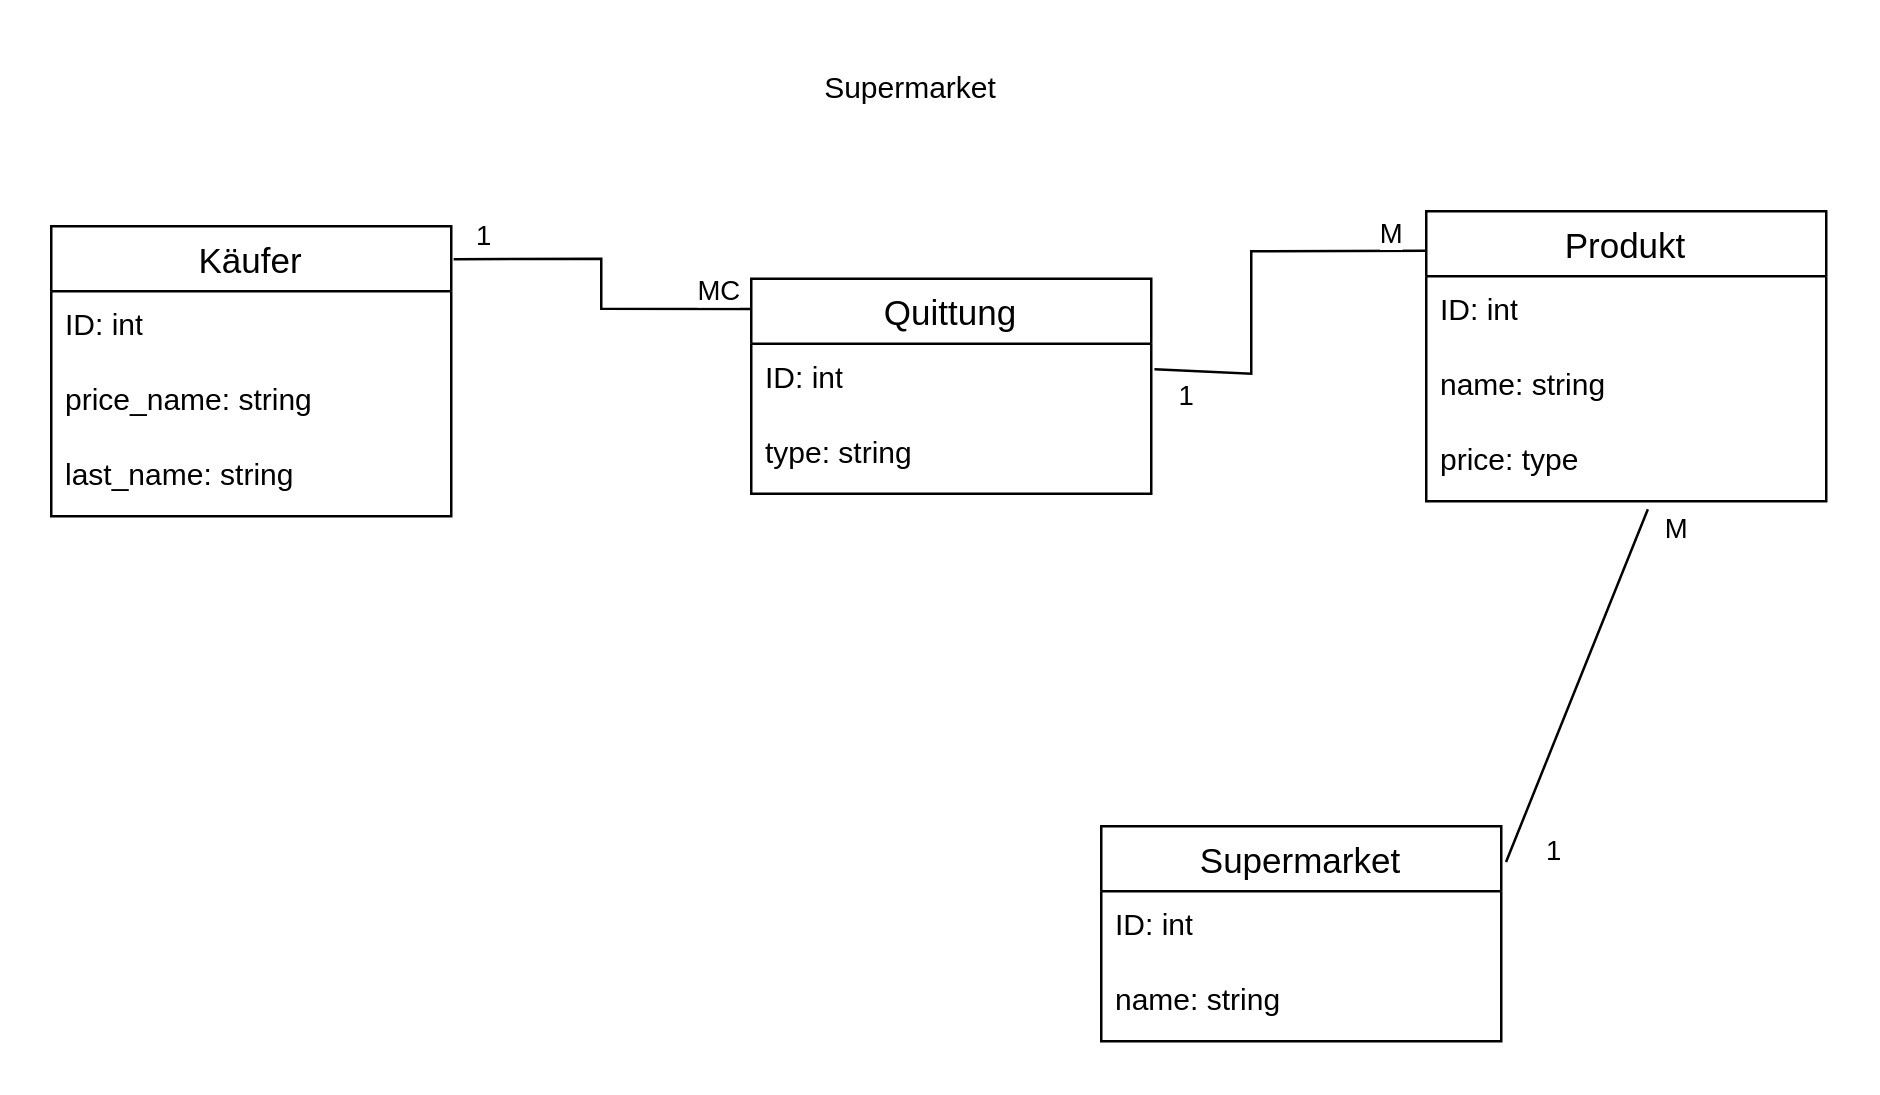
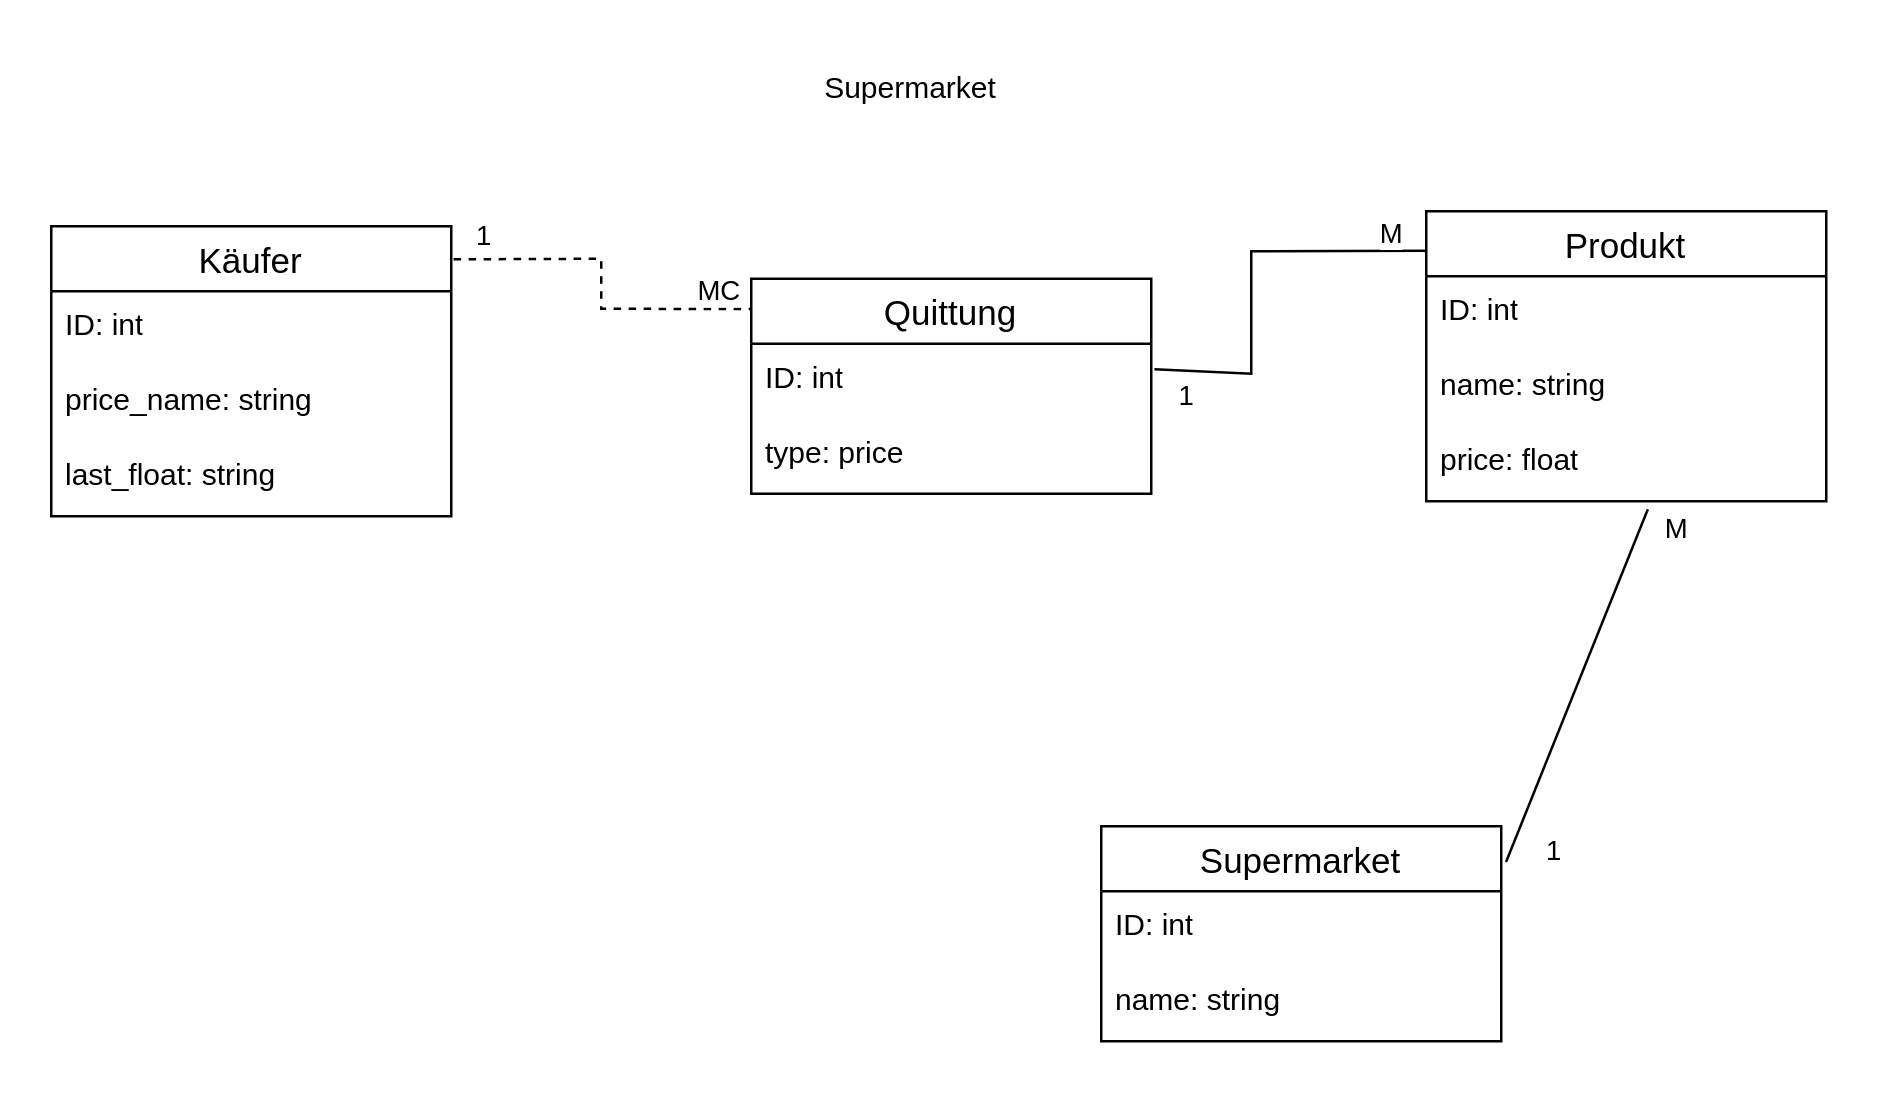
edge "Käufer" -- "Quittung": style solid -> dashed
node "type: string": label "type: string" -> "type: price"
node "price: type": label "price: type" -> "price: float"
node "last_name: string": label "last_name: string" -> "last_float: string"
